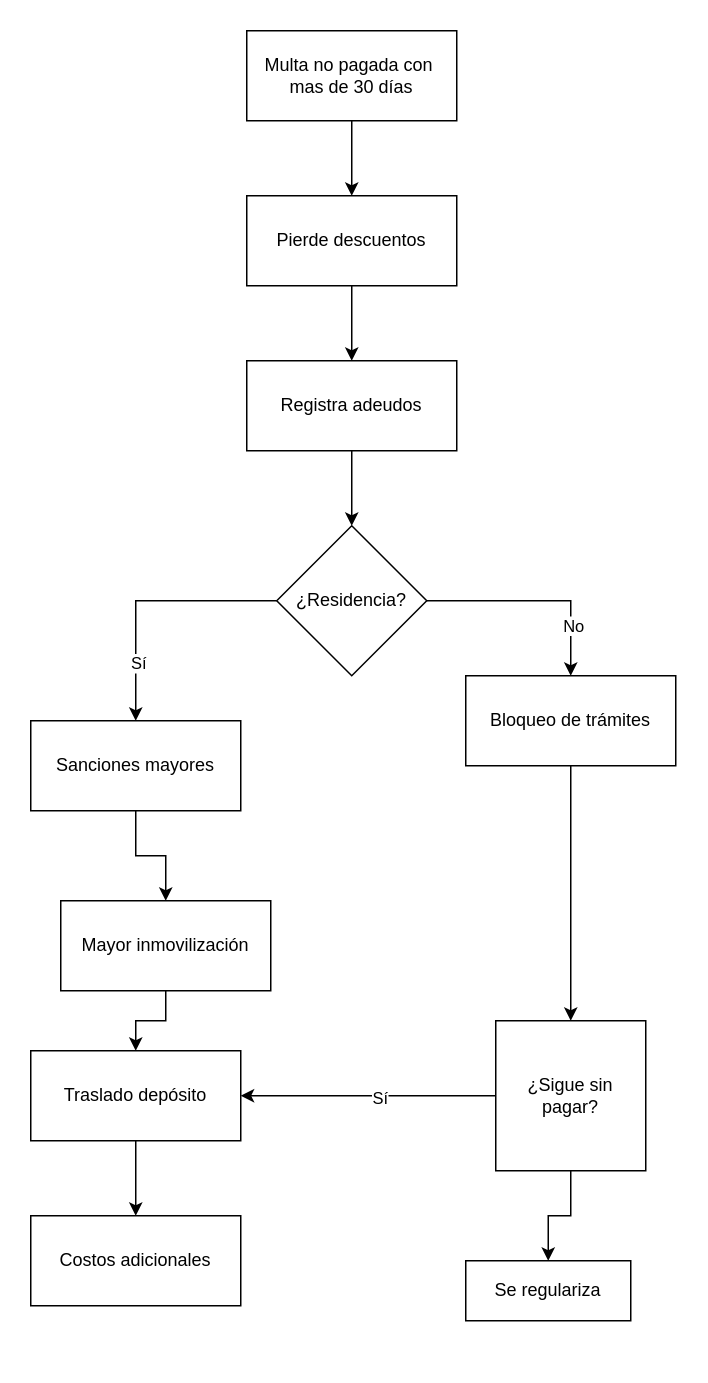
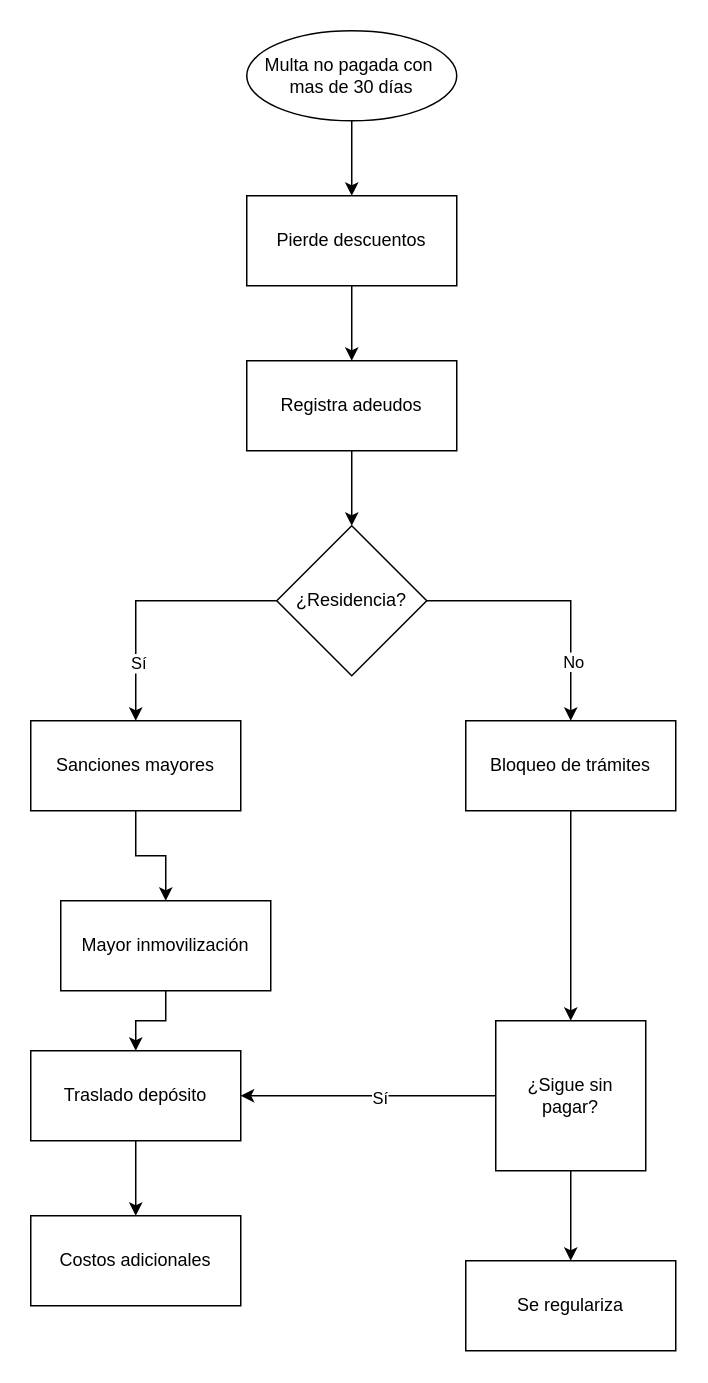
node "Multa no pagada con mas de 30 días": shape rectangle -> ellipse
node "Bloqueo de trámites": moved (571, 721) -> (571, 766)
node "Se regulariza": size 165x60 -> 210x90
